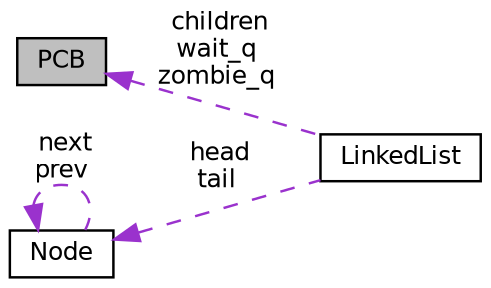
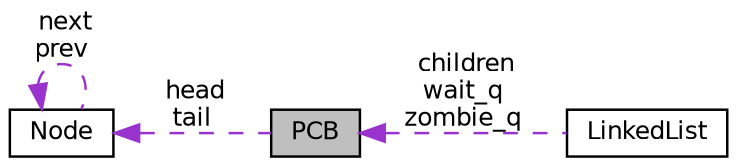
edge "LinkedList" -> "Node": now "PCB" -> "Node"
